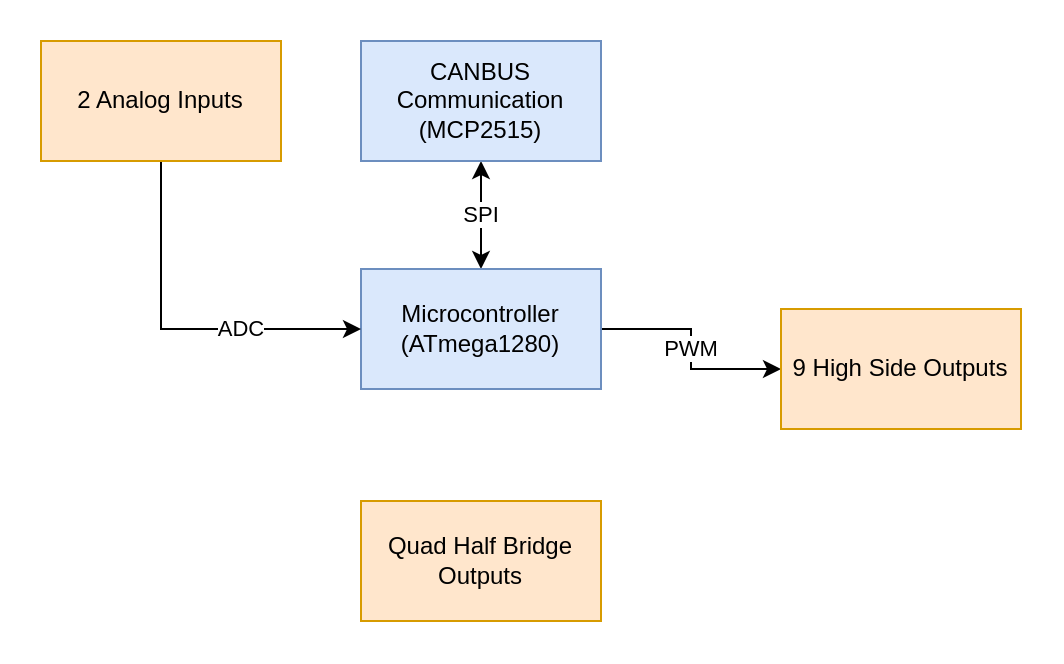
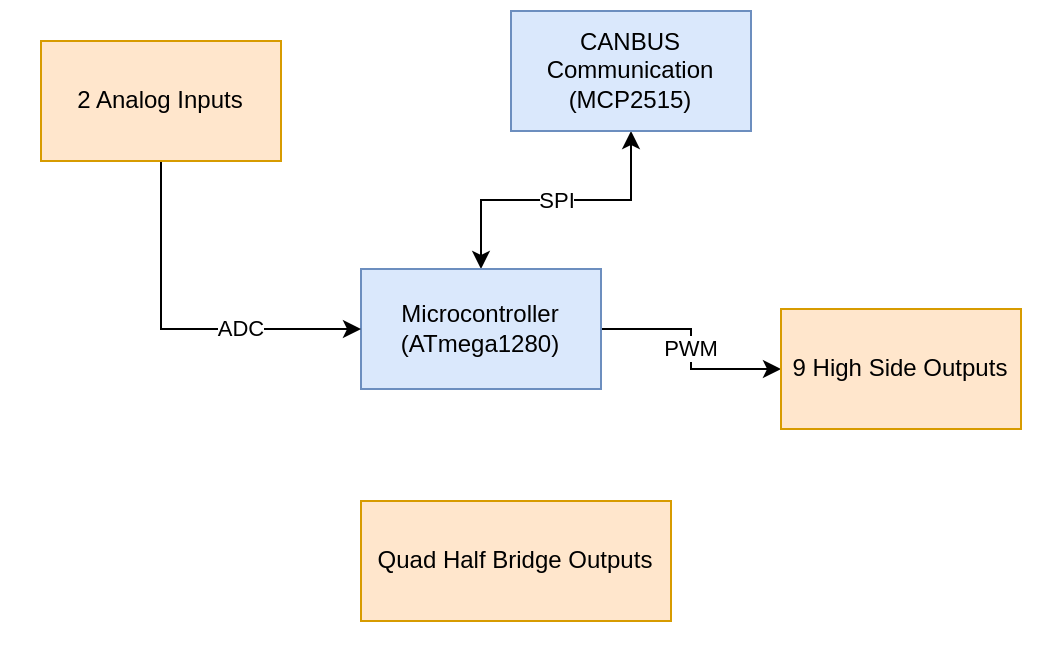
node "CANBUS Communication (MCP2515)": moved (481, 101) -> (631, 71)
node "Quad Half Bridge Outputs": size 240x120 -> 310x120
